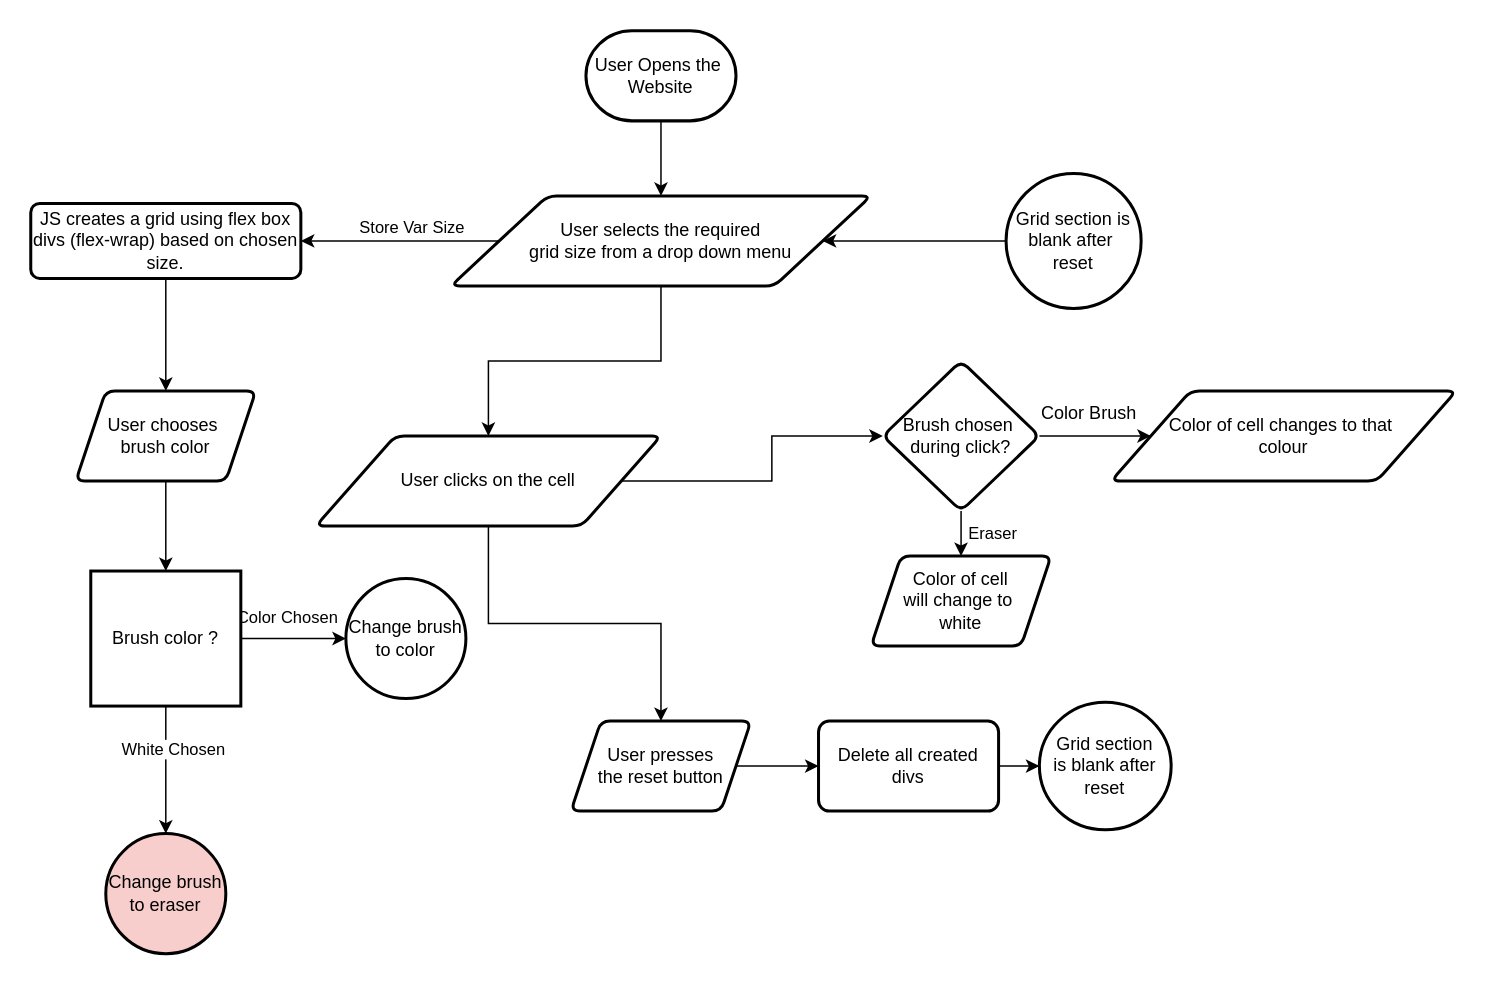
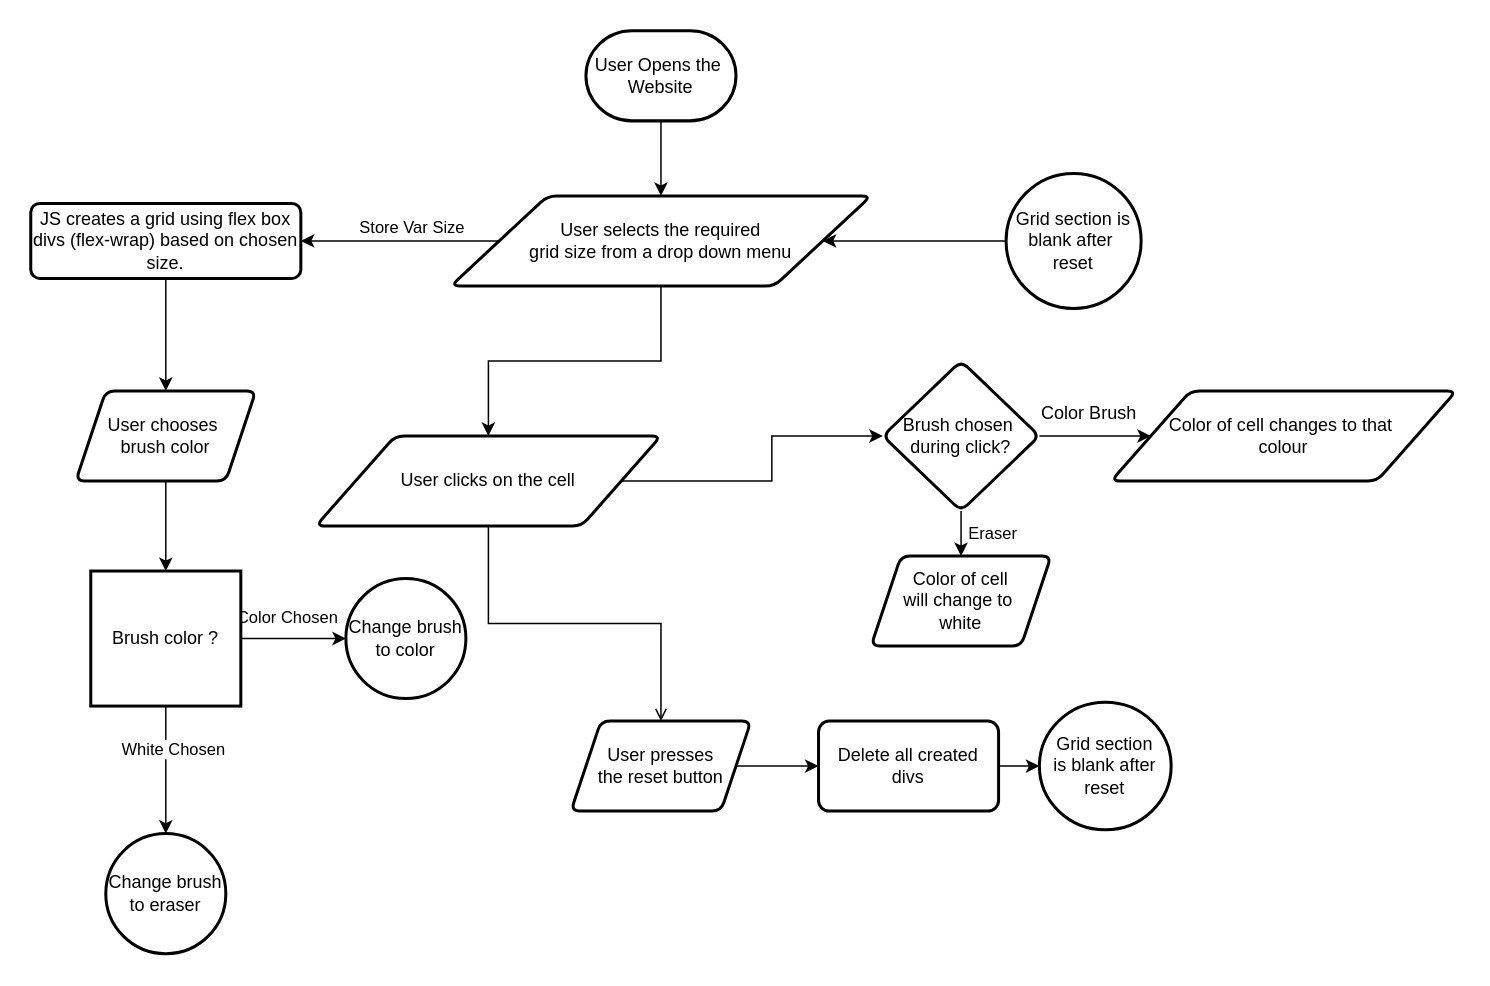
edge "User clicks on the cell" -> "User presses the reset button": arrowhead classic -> open
node "Change brush to eraser": fillcolor #f8cecc -> #ffffff
